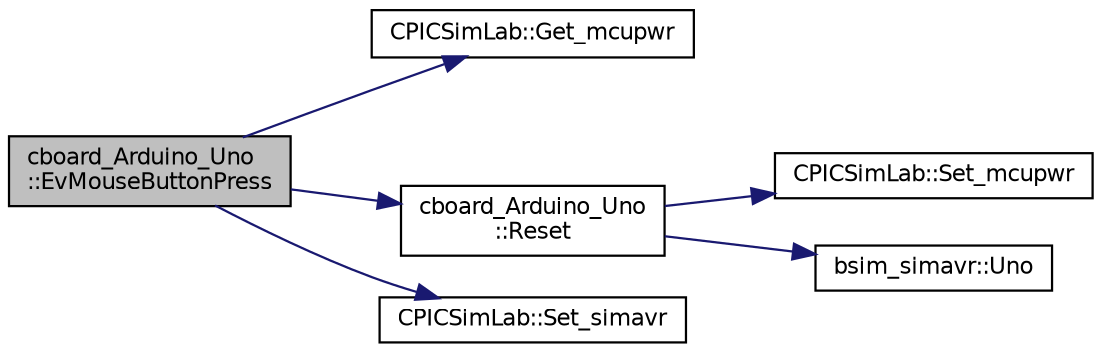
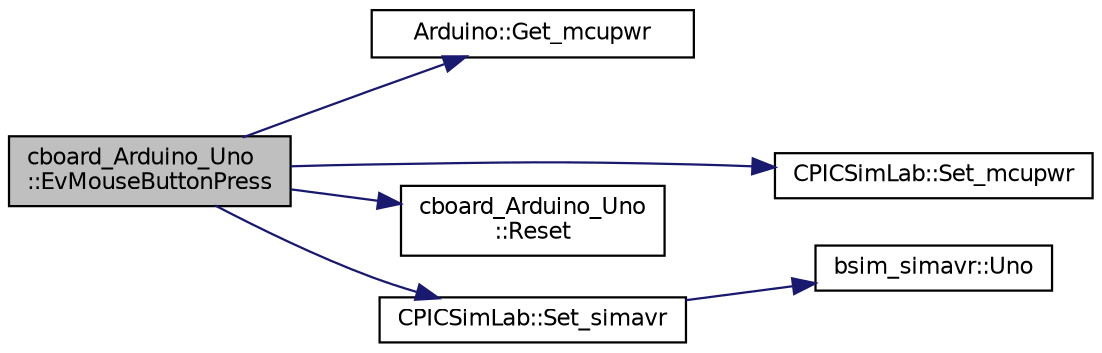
node "CPICSimLab::Get_mcupwr": label "CPICSimLab::Get_mcupwr" -> "Arduino::Get_mcupwr"
edge "cboard_Arduino_Uno ::Reset" -> "CPICSimLab::Set_mcupwr": now "cboard_Arduino_Uno ::EvMouseButtonPress" -> "CPICSimLab::Set_mcupwr"
edge "cboard_Arduino_Uno ::Reset" -> "bsim_simavr::Uno": now "CPICSimLab::Set_simavr" -> "bsim_simavr::Uno"
